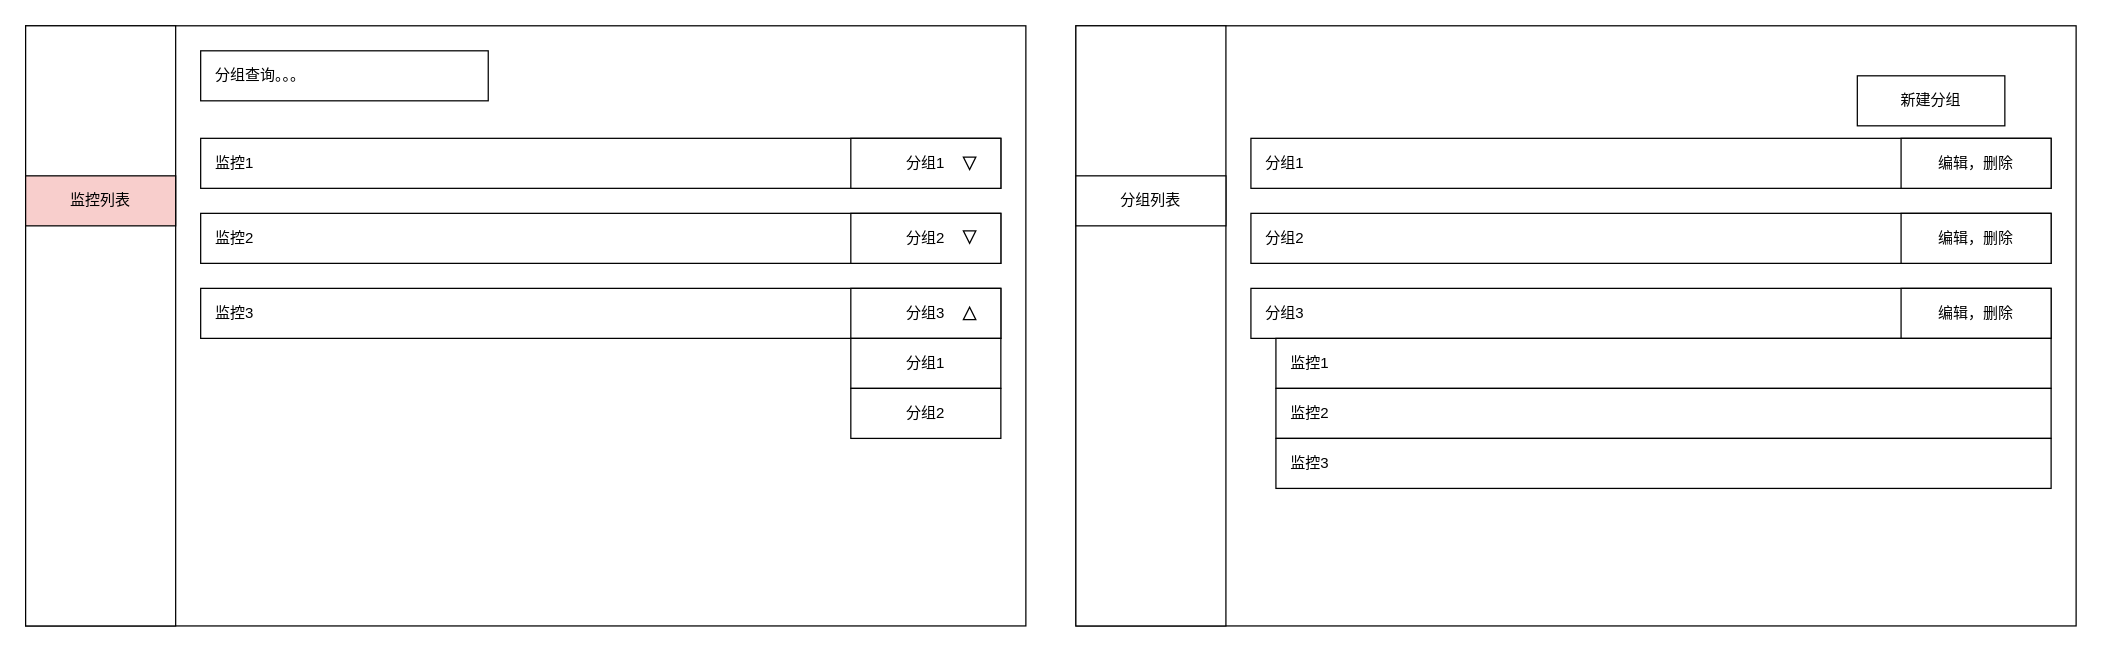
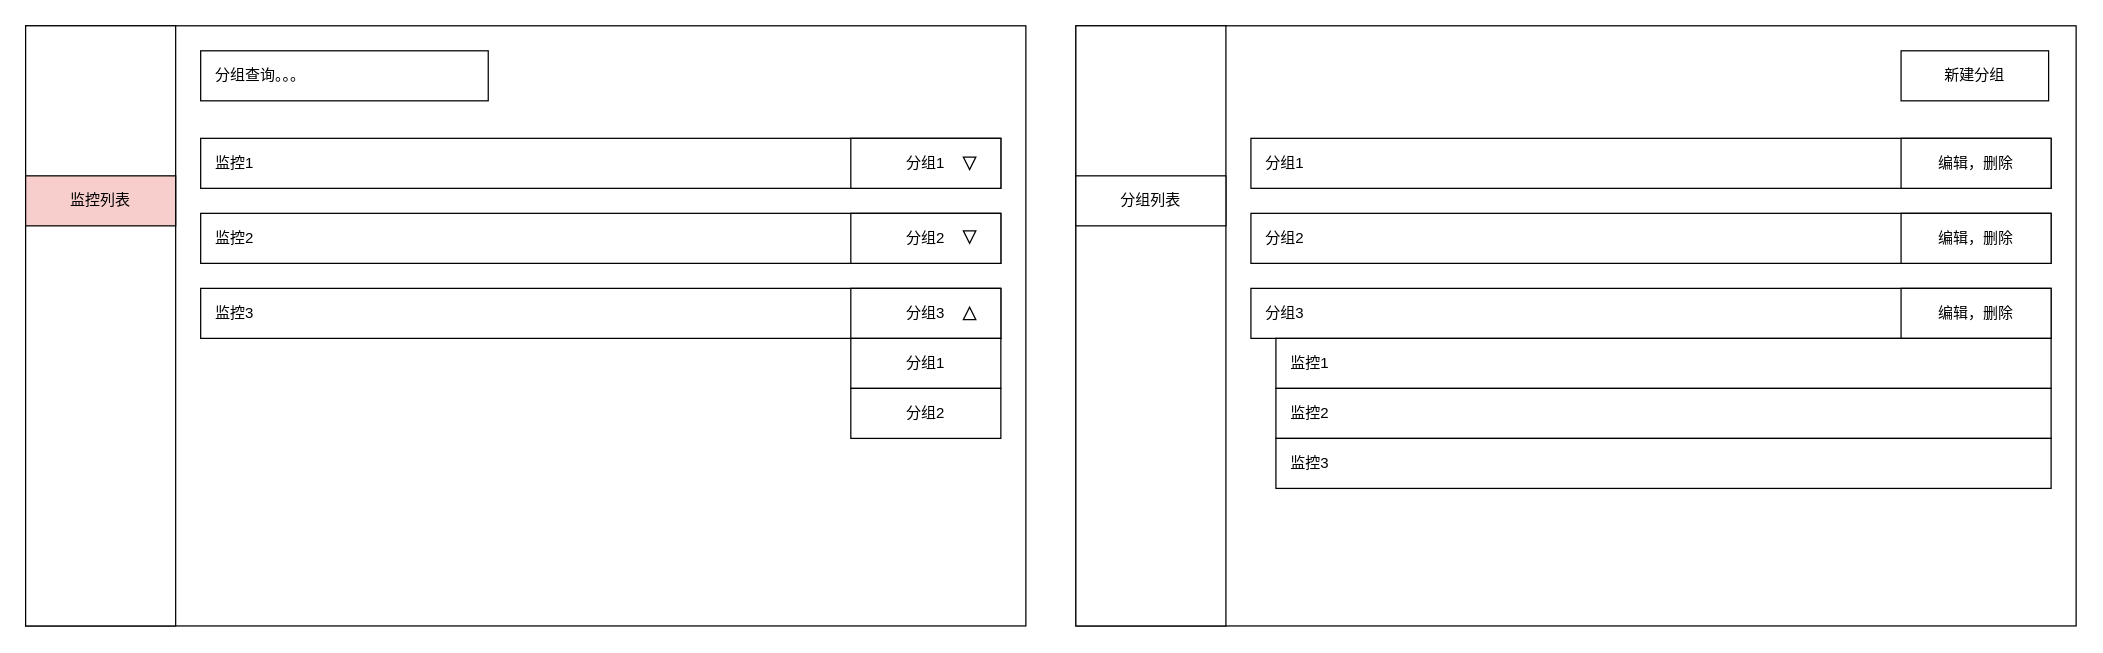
node "新建分组": moved (1931, 101) -> (1974, 76)
